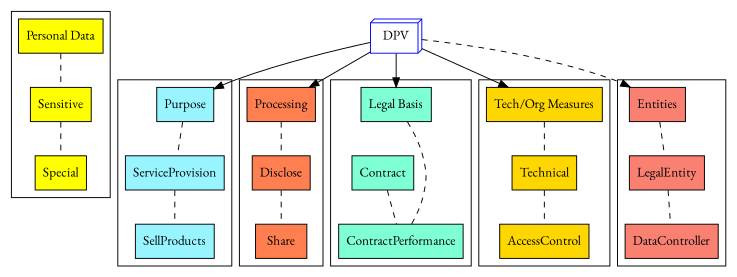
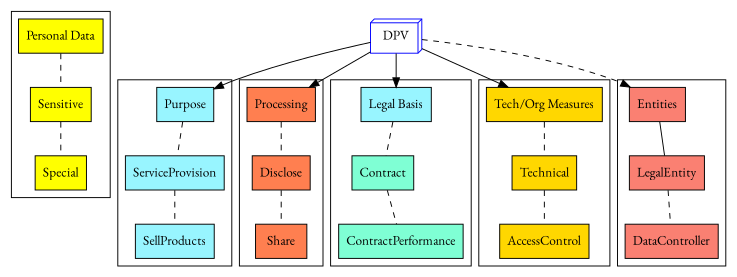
node "Legal Basis": fillcolor aquamarine -> cadetblue1
edge "Entities" -- "LegalEntity": style dashed -> solid
edge "Legal Basis" -- "ContractPerformance": now "Legal Basis" -- "Contract"
